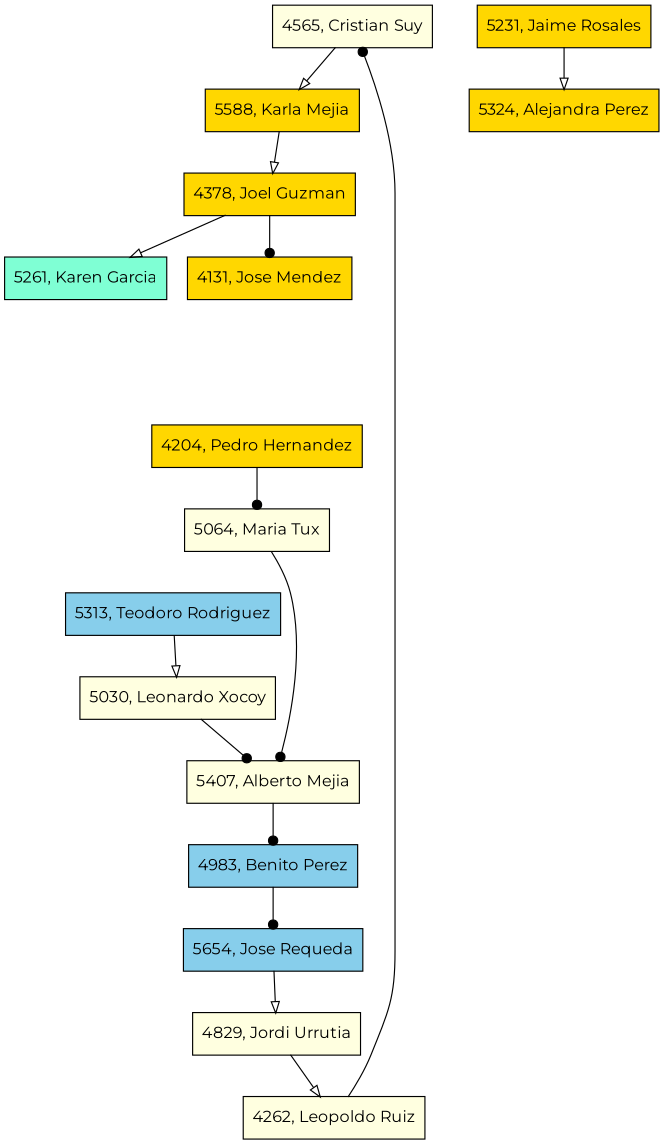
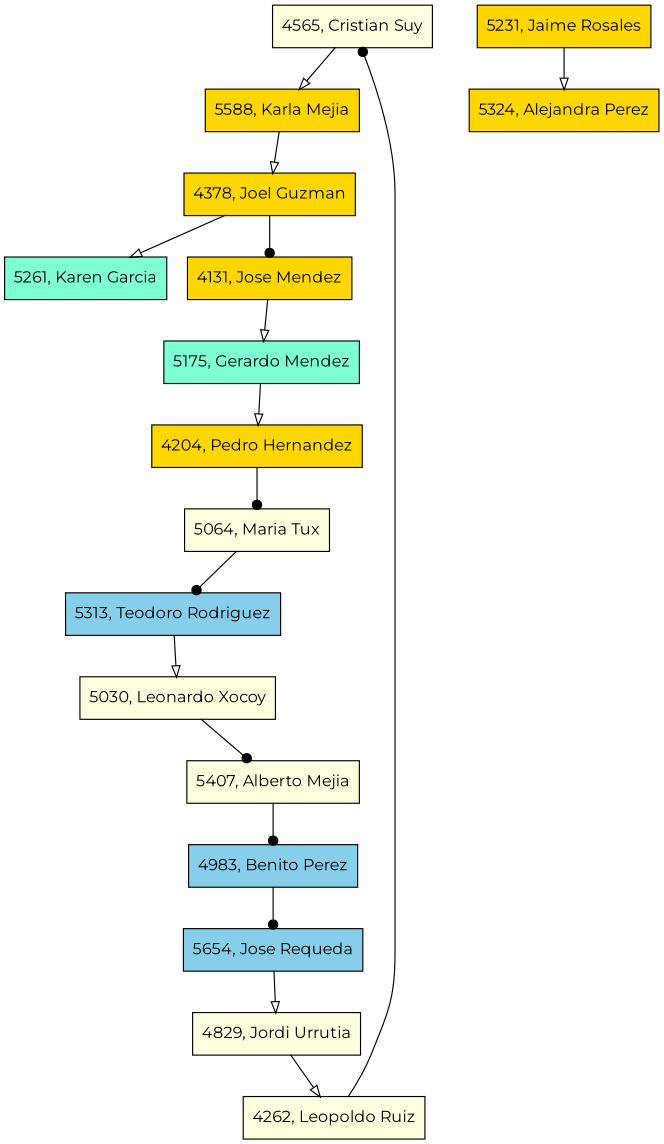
node "5175, Gerardo Mendez": added
edge "5064, Maria Tux" -> "5407, Alberto Mejia": now "5064, Maria Tux" -> "5313, Teodoro Rodriguez"
